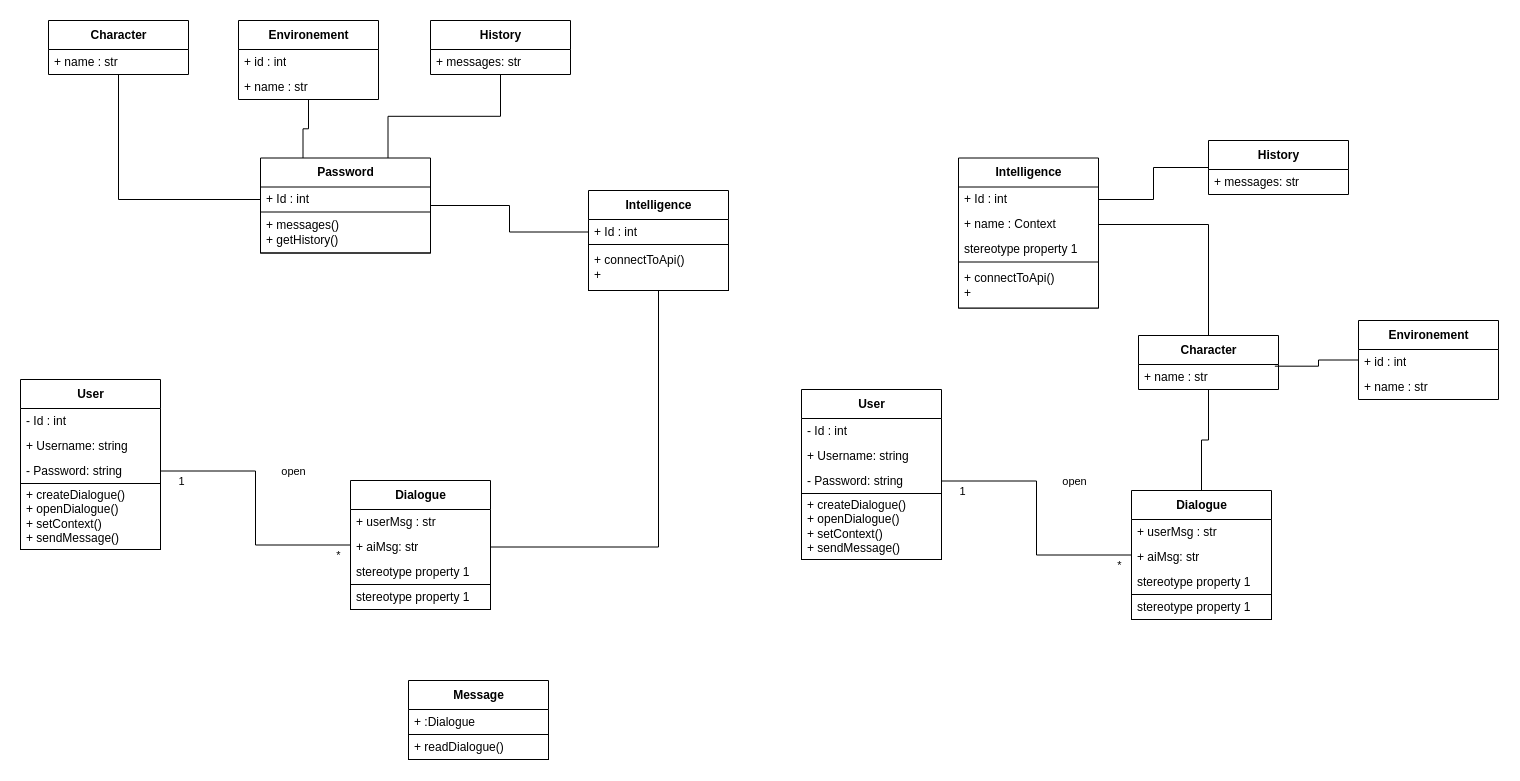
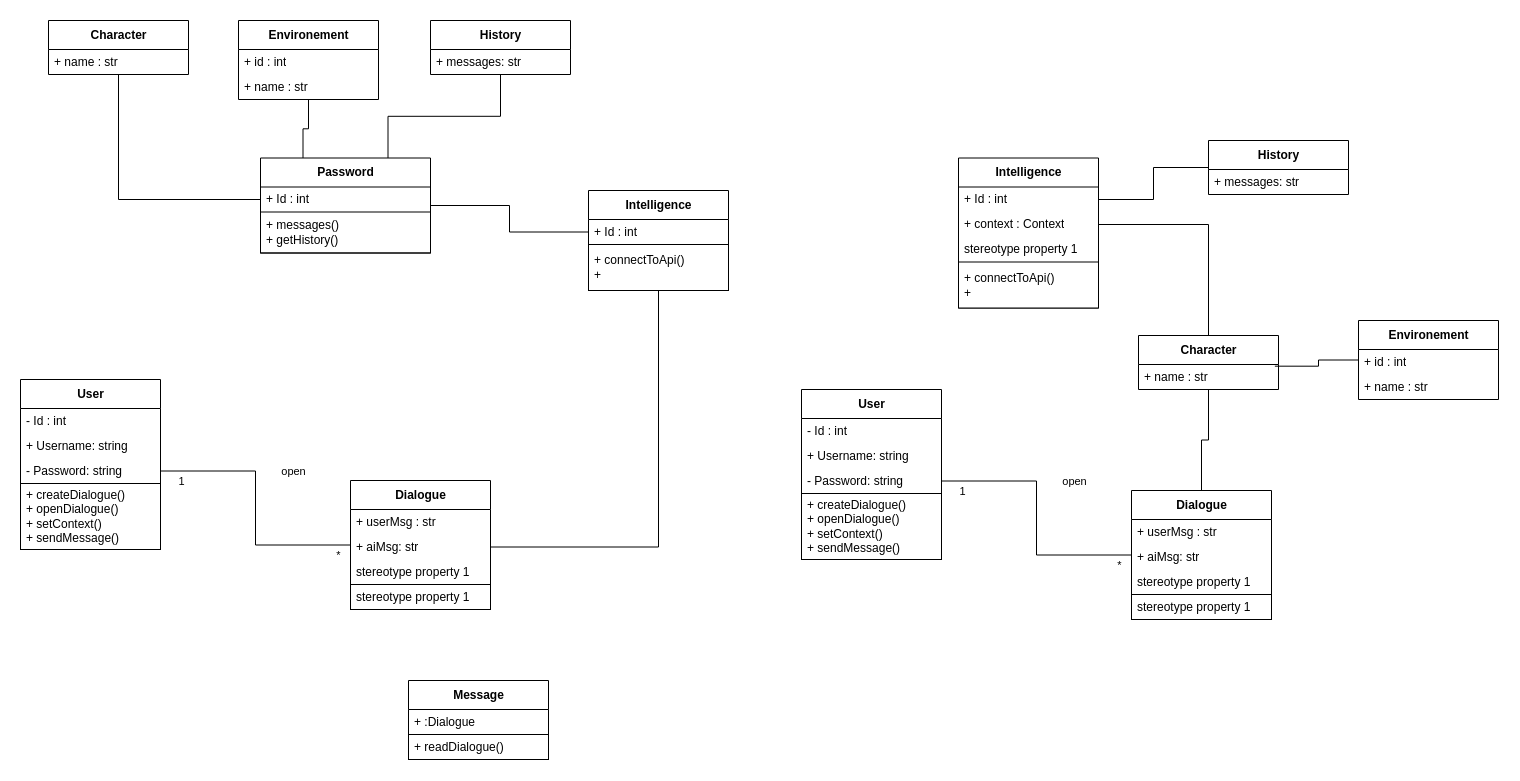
node "+ name : Context": label "+ name : Context" -> "+ context : Context"
